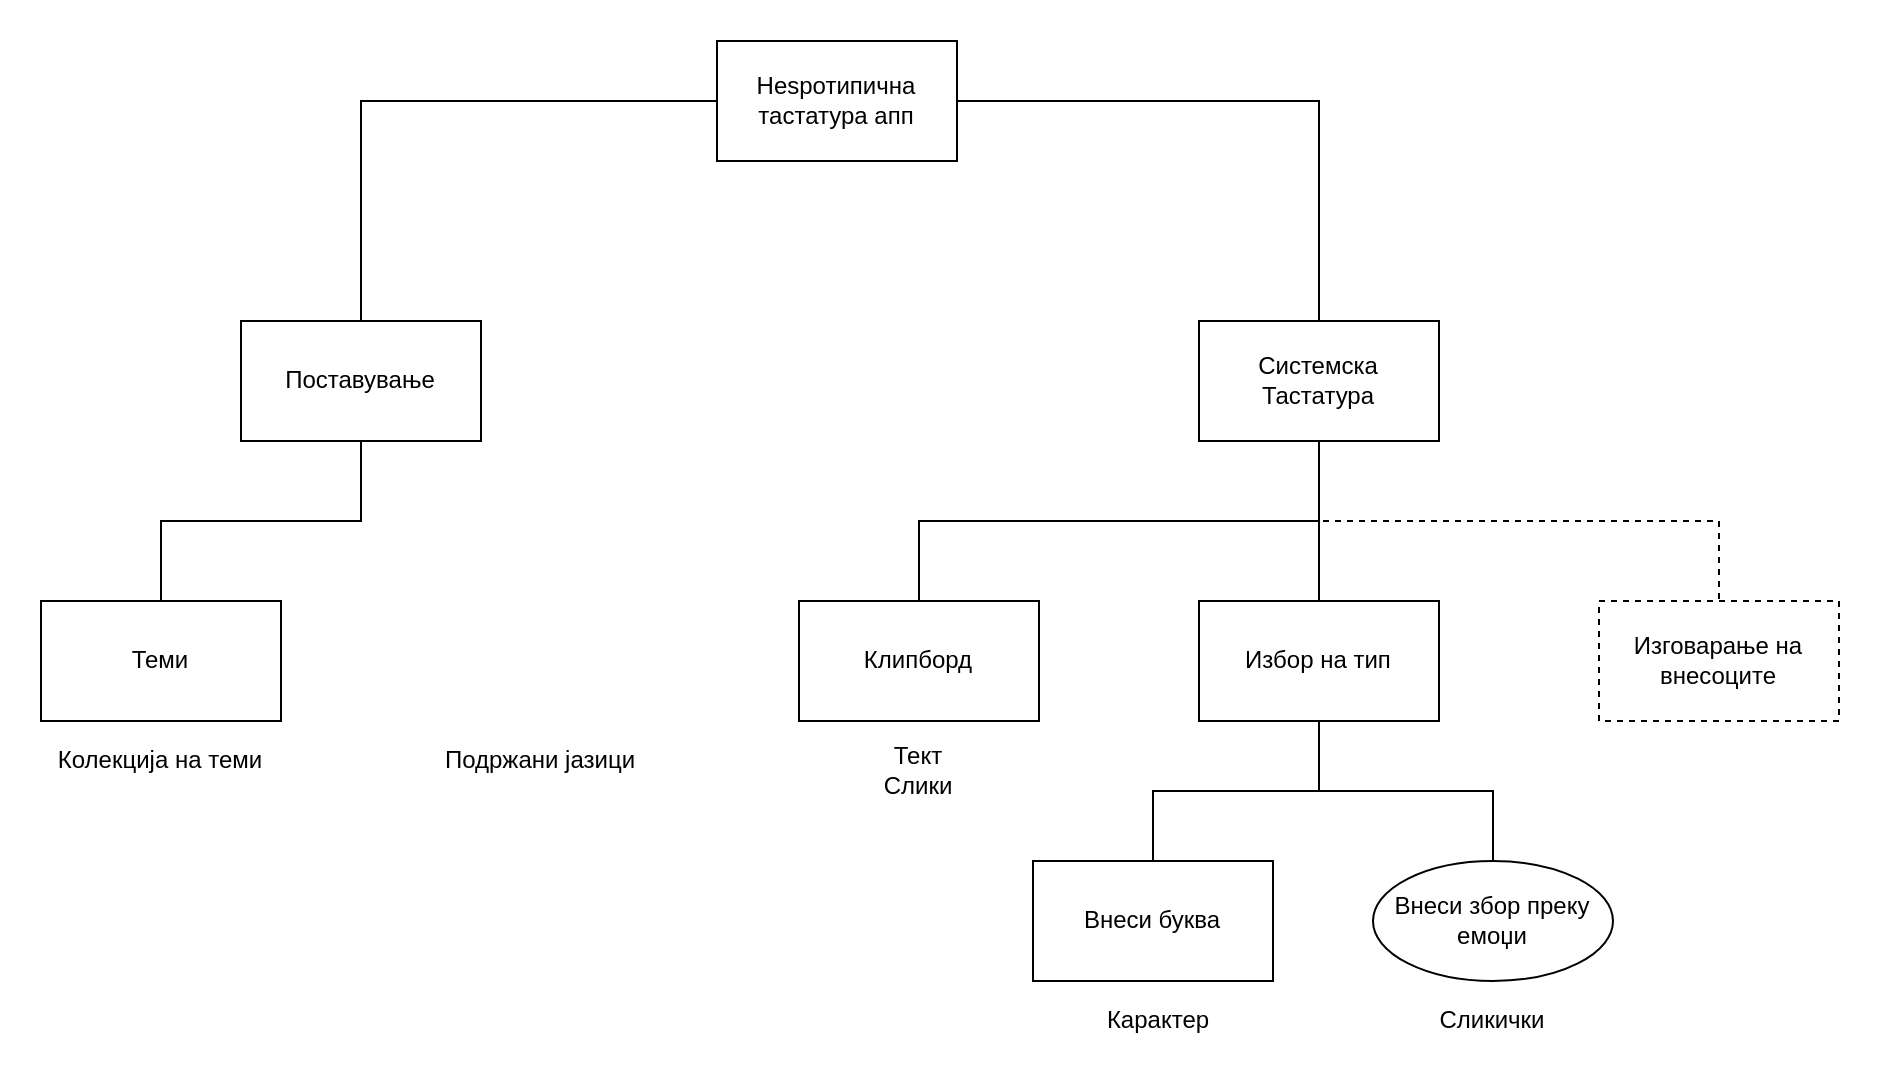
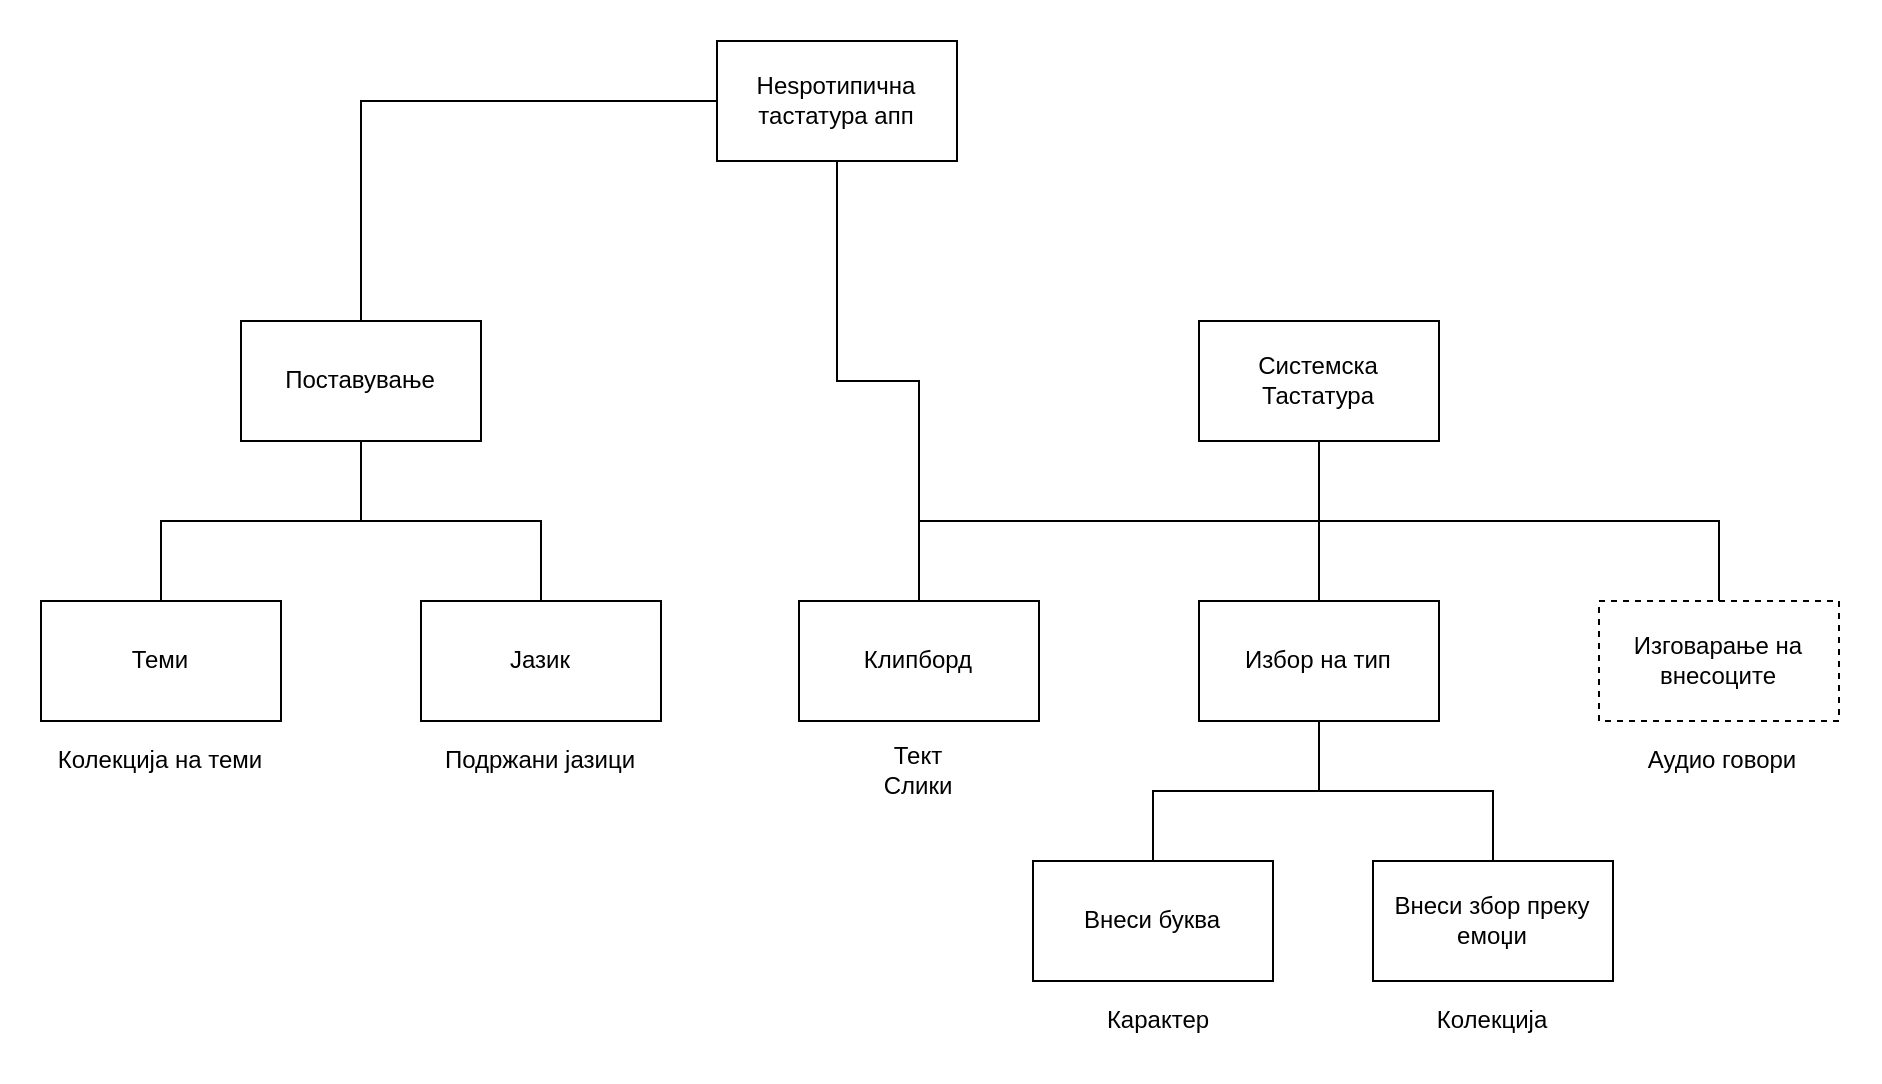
edge "Неѕротипична тастатура апп" -- "Системска Тастатура": now "Неѕротипична тастатура апп" -- "Клипборд"
edge "Поставување" -- "Јазик": added
edge "Системска Тастатура" -- "Изговарање на внесоците": style dashed -> solid
node "Јазик": added
node "Аудио говори": added
node "Внеси збор преку емоџи": shape ellipse -> rectangle
node "Сликички": label "Сликички" -> "Колекција"
